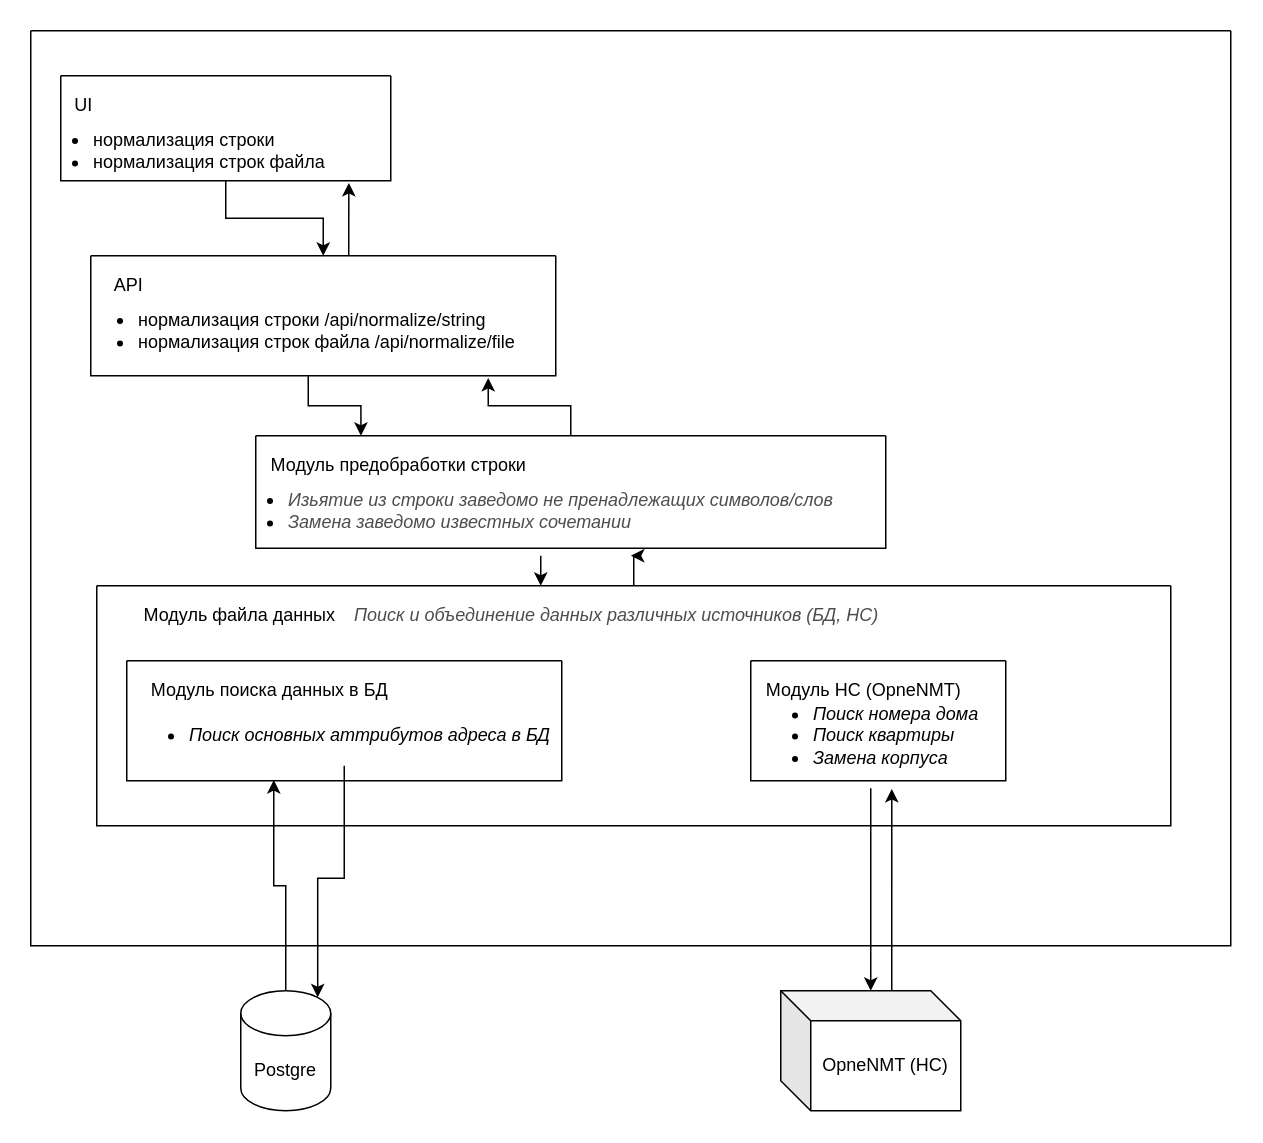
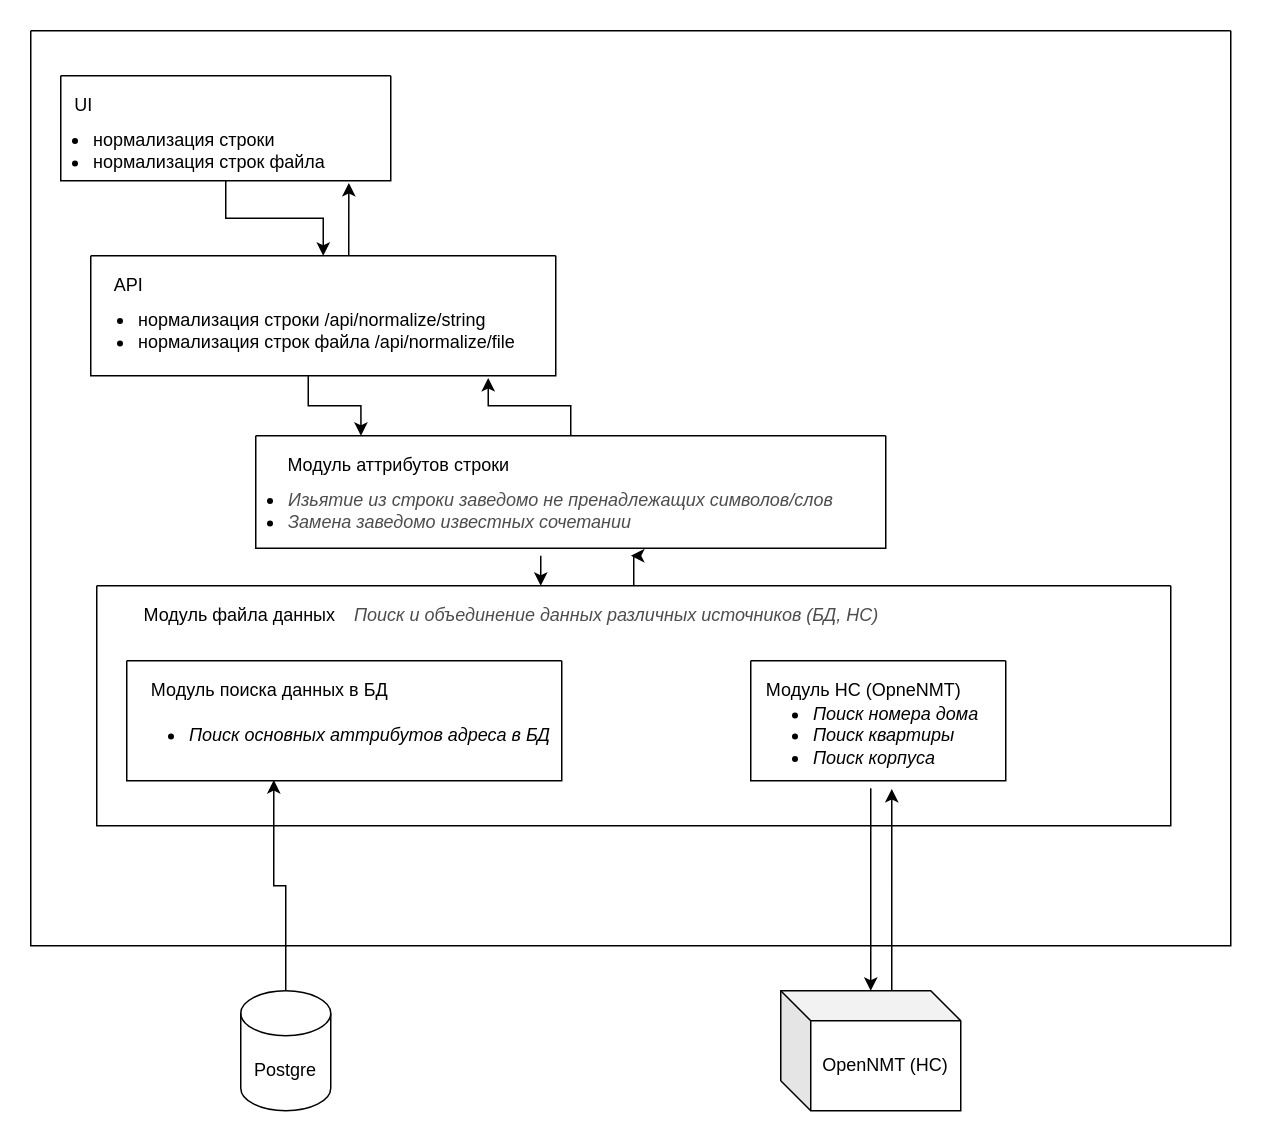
node "Модуль предобработки строки": label "Модуль предобработки строки" -> "Модуль аттрибутов строки"
node "Поиск номера дома Поиск квартиры Замена корпуса": label "Поиск номера дома Поиск квартиры Замена корпуса" -> "Поиск номера дома Поиск квартиры Поиск корпуса"
edge "Поиск основных аттрибутов адреса в БД" -> "Postgre": removed
node "OpneNMT (НС)": label "OpneNMT (НС)" -> "OpenNMT (НС)"
